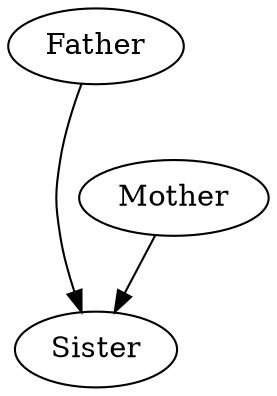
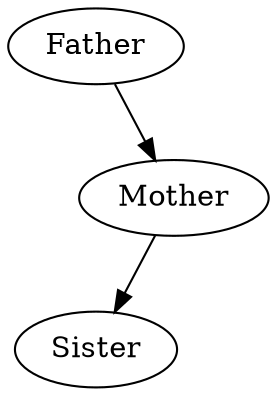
edge "Father" -> "Sister": now "Father" -> "Mother"
